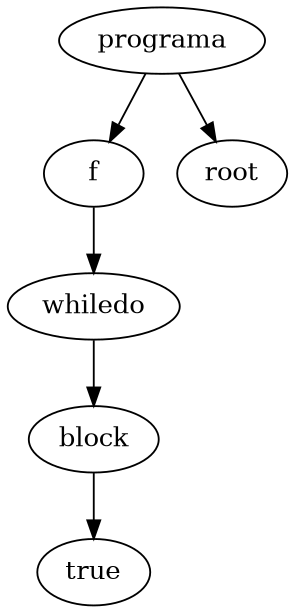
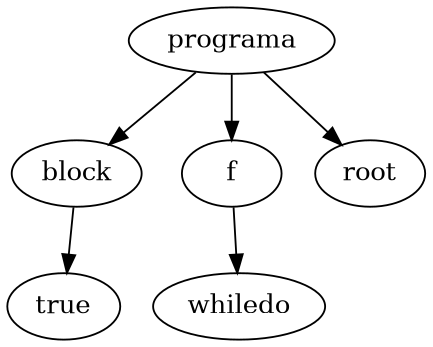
edge "whiledo" -> "block": now "programa" -> "block"
